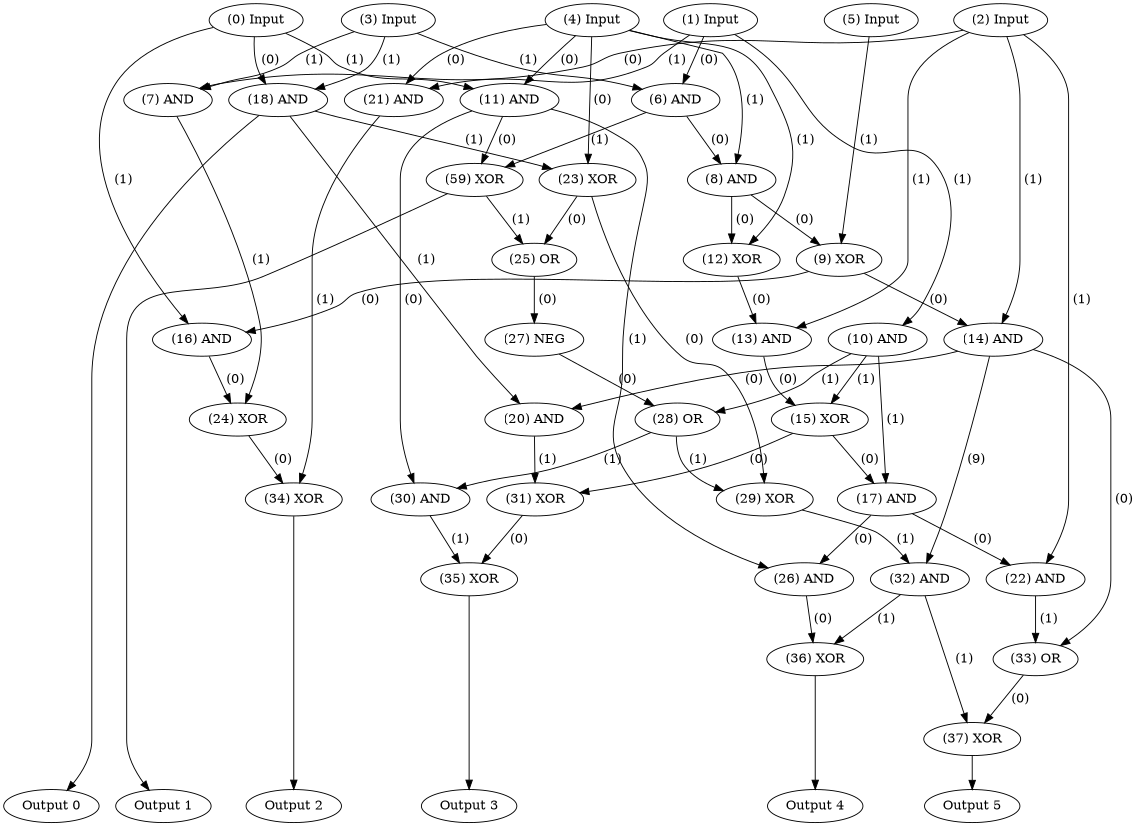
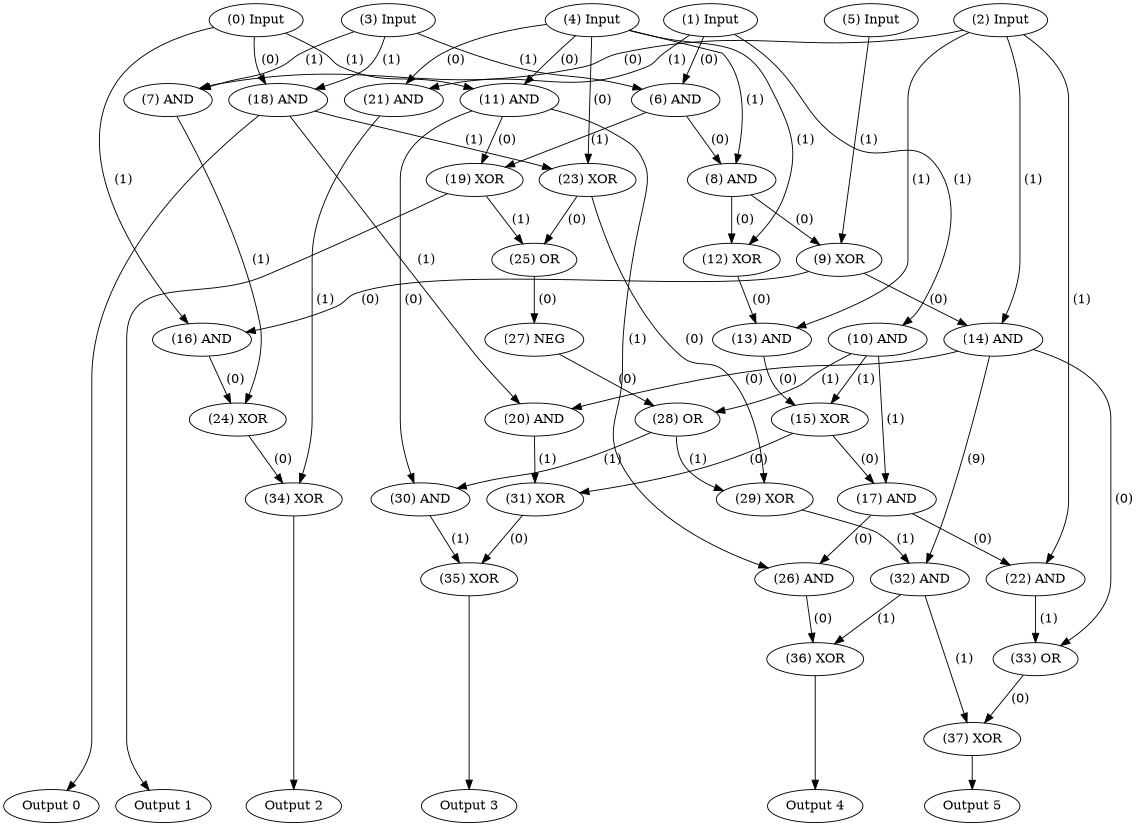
node "(59) XOR": label "(59) XOR" -> "(19) XOR"
